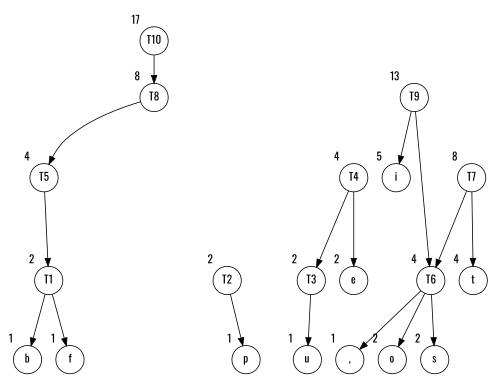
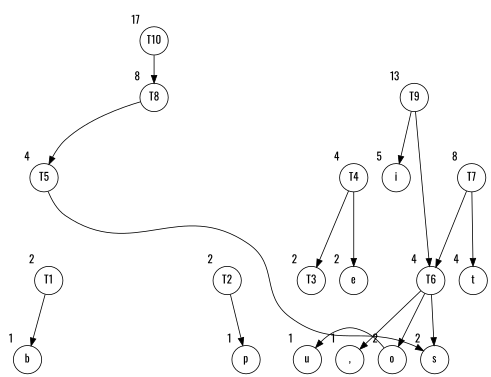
edge "T5 4" -> "T1 2": now "T5 4" -> "s 2"
edge "T3 2" -> "u 1": now "o 2" -> "u 1"
node "f 1": removed
